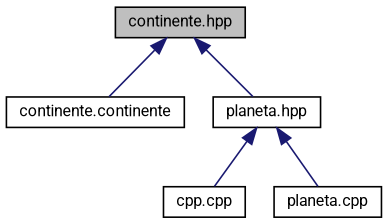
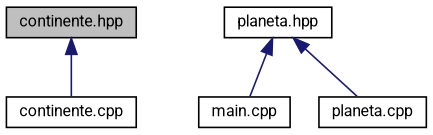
edge "planeta.hpp" -> "continente.hpp": removed
node "continente.continente": label "continente.continente" -> "continente.cpp"
node "cpp.cpp": label "cpp.cpp" -> "main.cpp"
